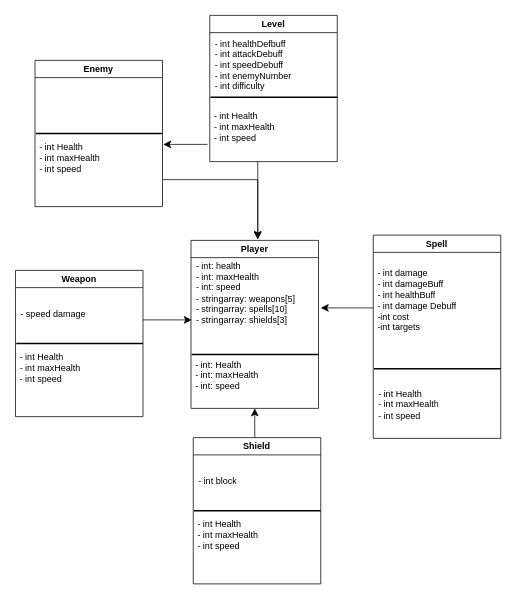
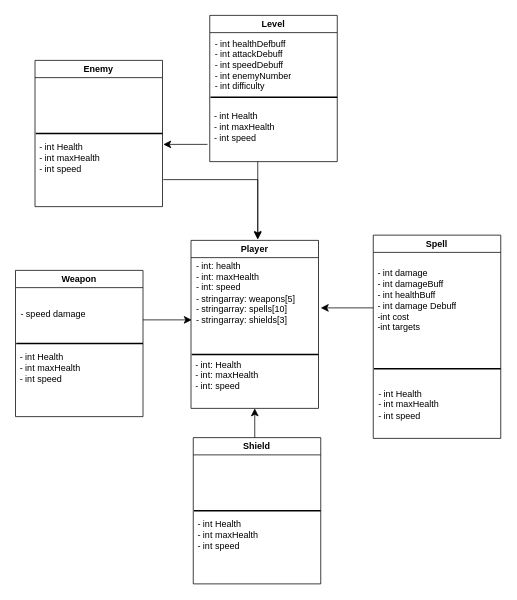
node "- int block": removed
